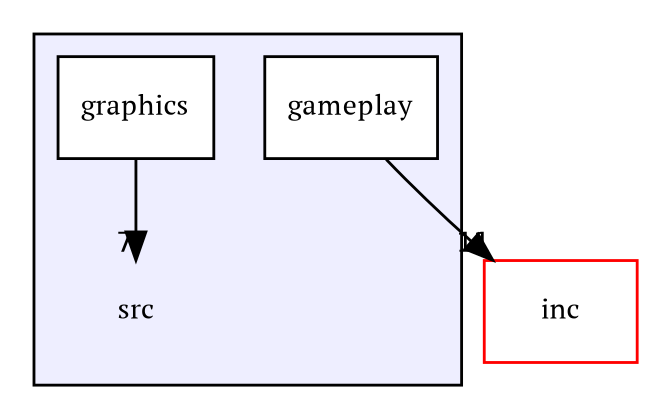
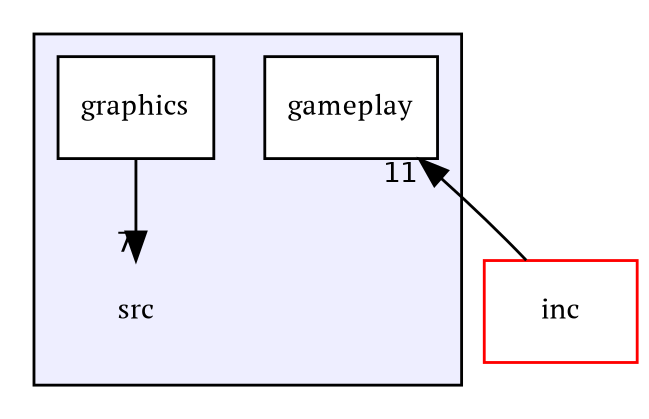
edge "gameplay" -> "inc": reversed
